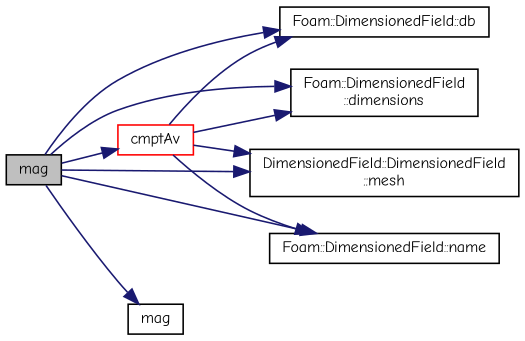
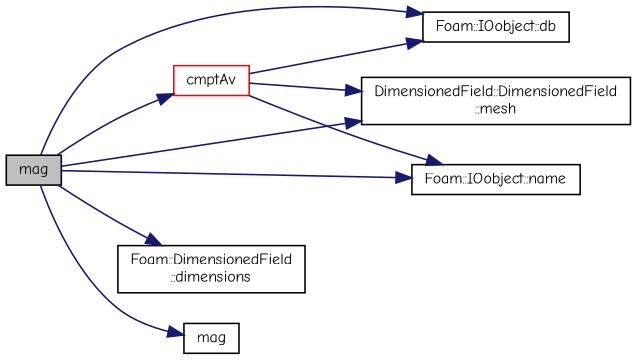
node "Foam::DimensionedField::db": label "Foam::DimensionedField::db" -> "Foam::IOobject::db"
edge "cmptAv" -> "Foam::DimensionedField ::dimensions": removed
node "Foam::DimensionedField::name": label "Foam::DimensionedField::name" -> "Foam::IOobject::name"
